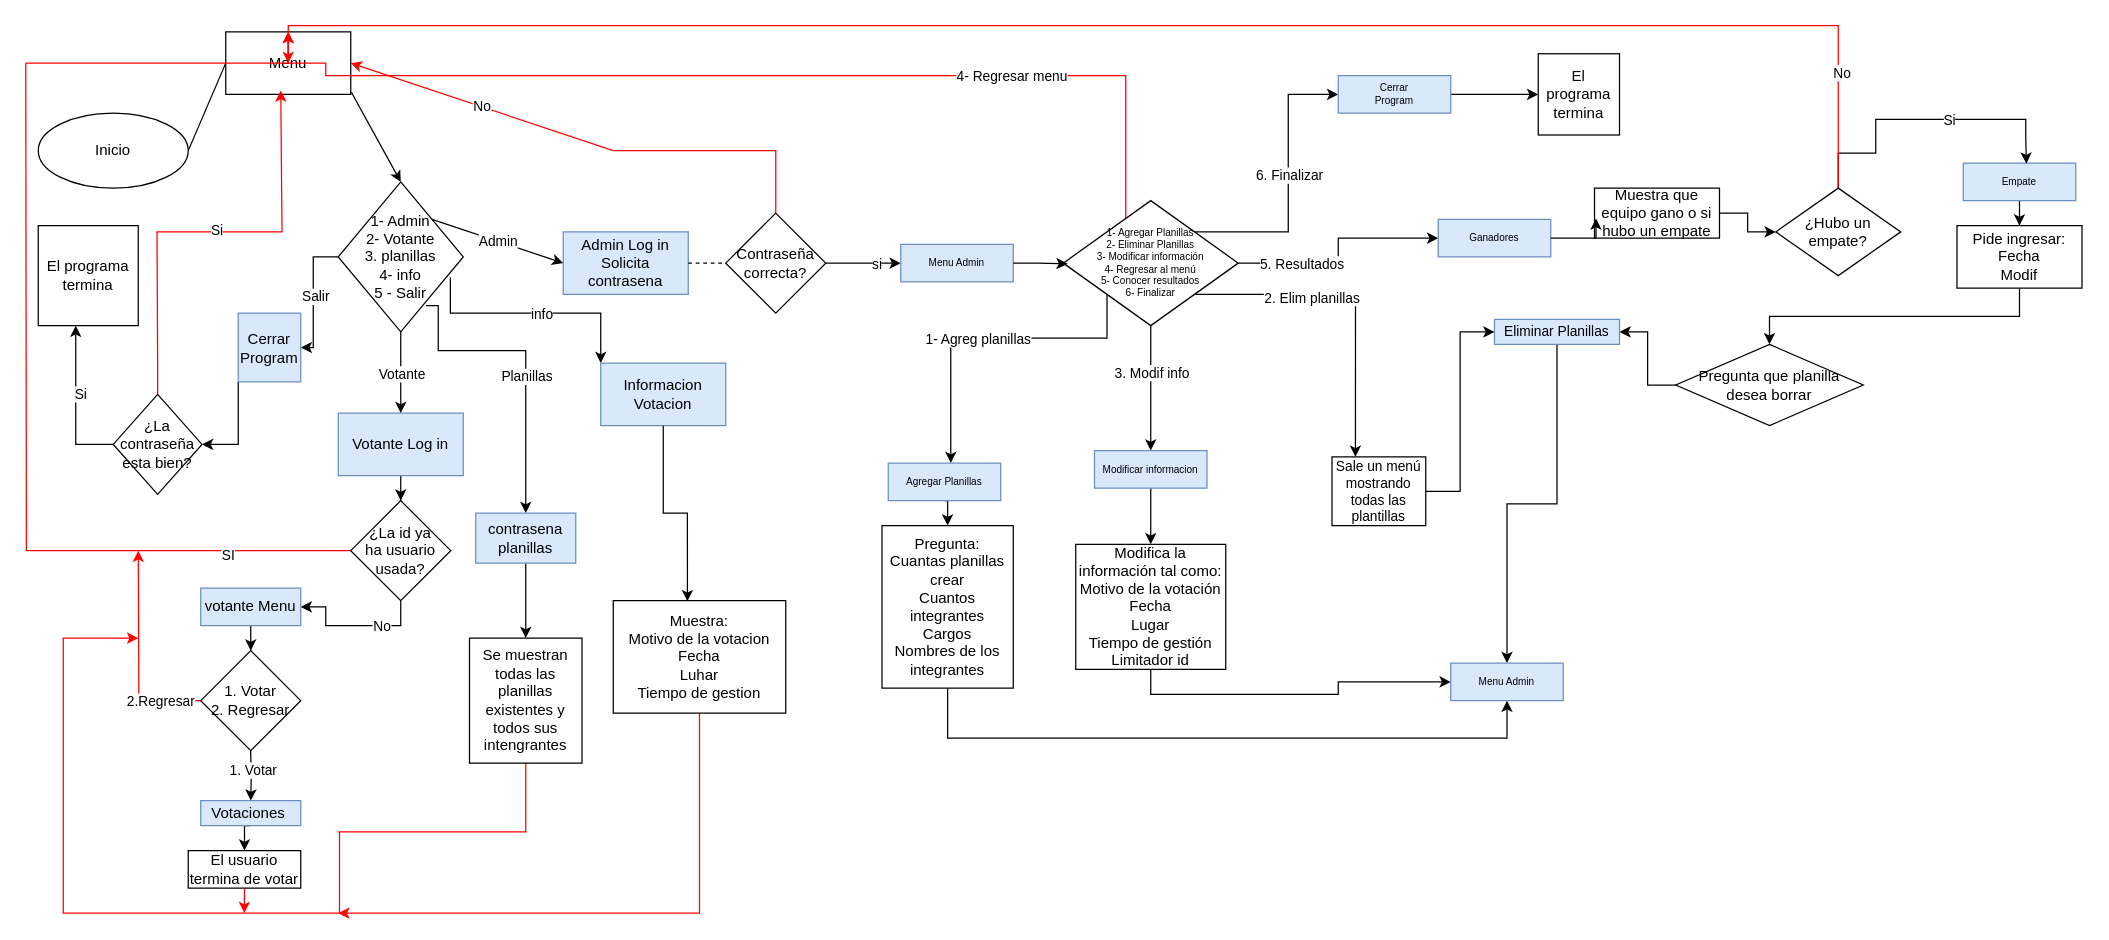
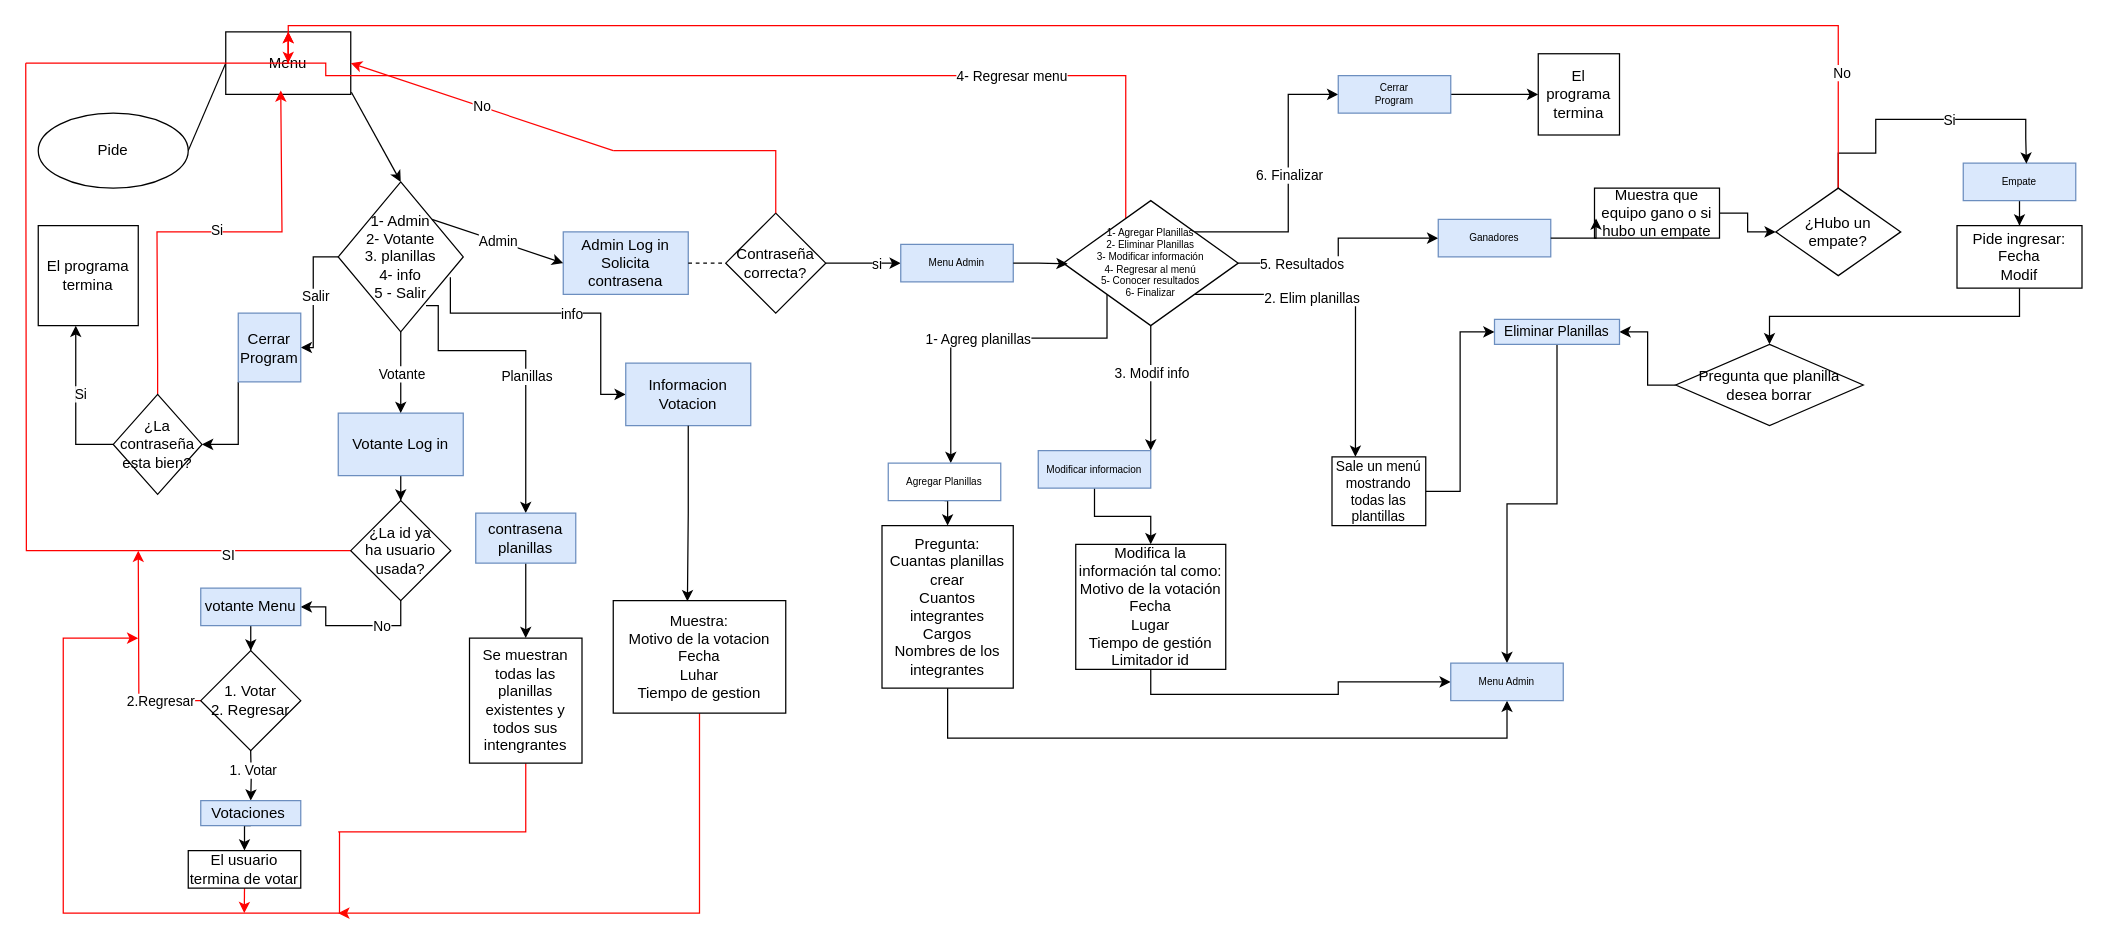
node "Inicio": label "Inicio" -> "Pide"
node "Informacion Votacion": moved (663, 394) -> (688, 394)
node "Modificar informacion": moved (1151, 469) -> (1094, 469)
node "Agregar Planillas": fillcolor #dae8fc -> #ffffff
